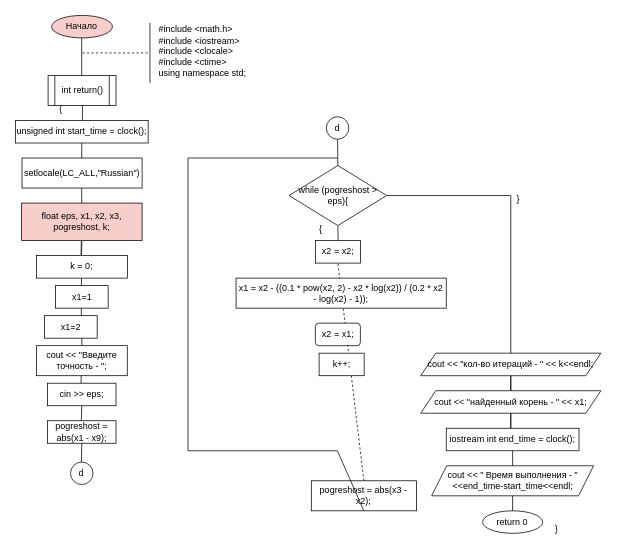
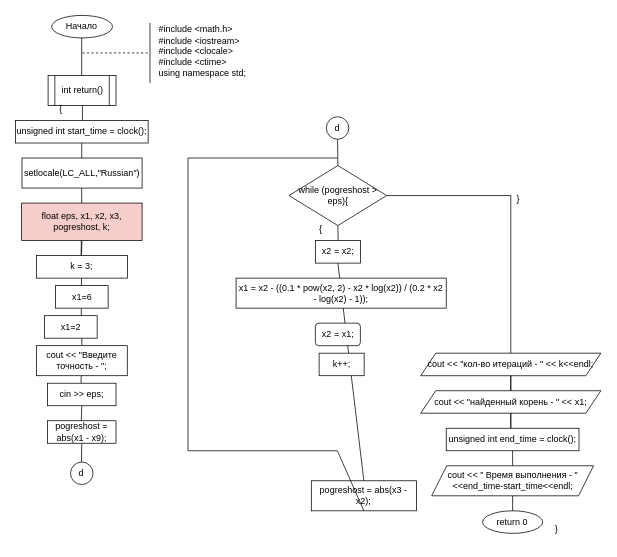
node "Начало": fillcolor #f8cecc -> #ffffff
node "k = 0;": label "k = 0;" -> "k = 3;"
node "x1=1": label "x1=1" -> "x1=6"
edge "x2 = x2;" -- "pogreshost = abs(x3 - x2);": style dashed -> solid
node "iostream int end_time = clock();": label "iostream int end_time = clock();" -> "unsigned int end_time = clock();"
